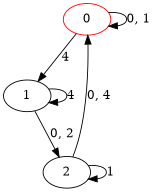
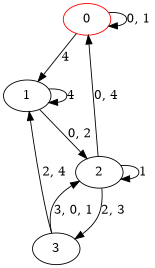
node "3": added
